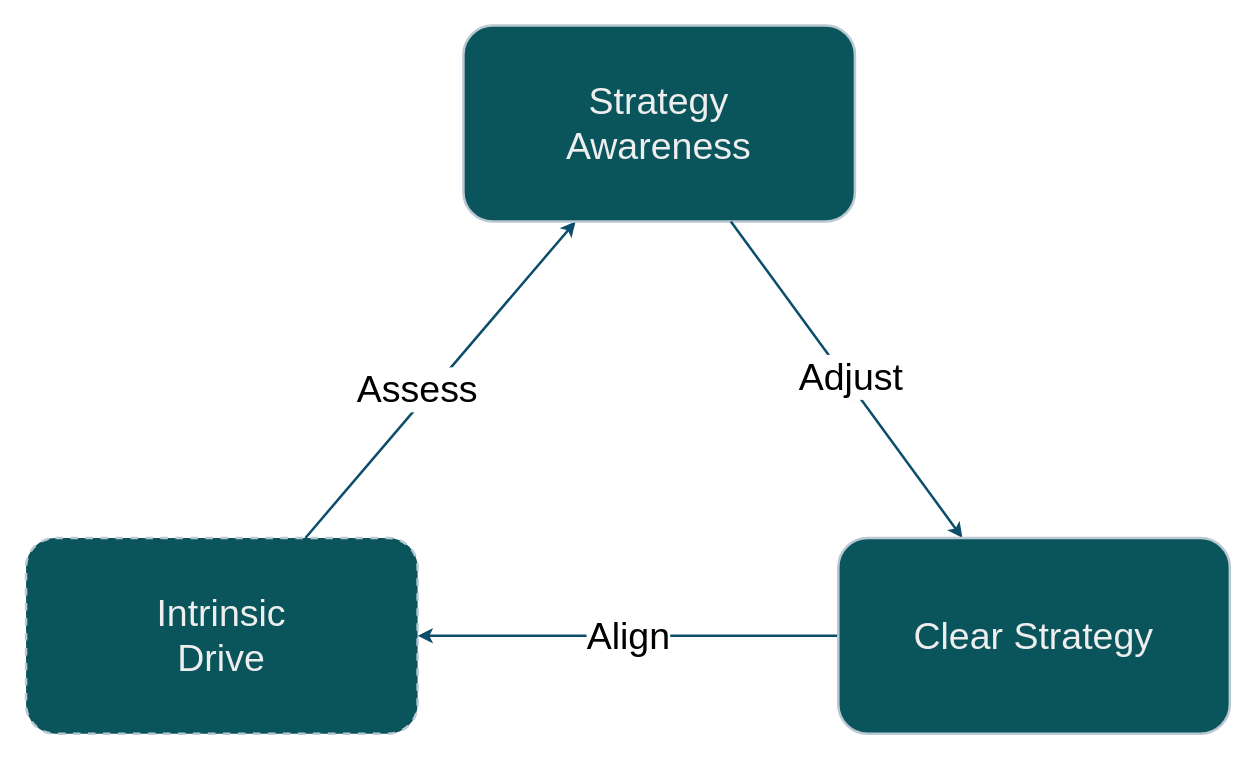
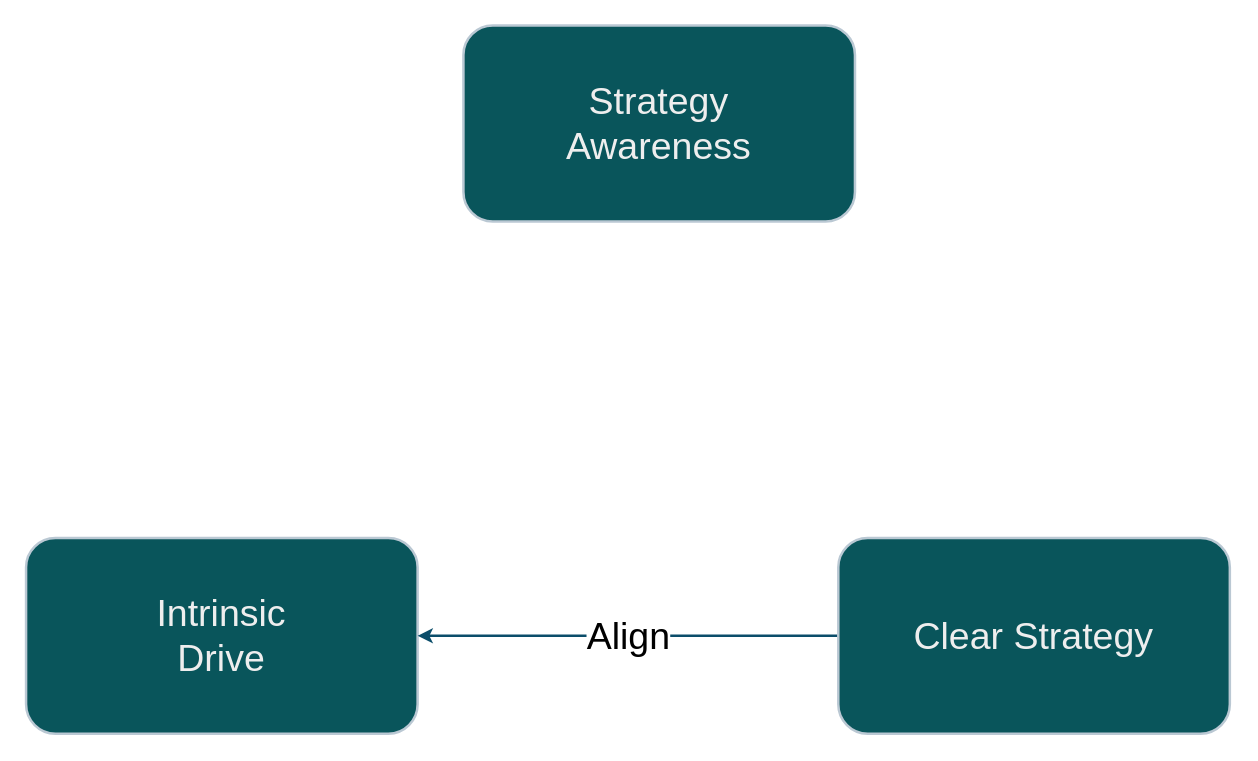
edge "Strategy Awareness" -> "Clear Strategy": removed, label "Adjust"
edge "Intrinsic Drive" -> "Strategy Awareness": removed, label "Assess"
node "Intrinsic Drive": style dashed -> solid
